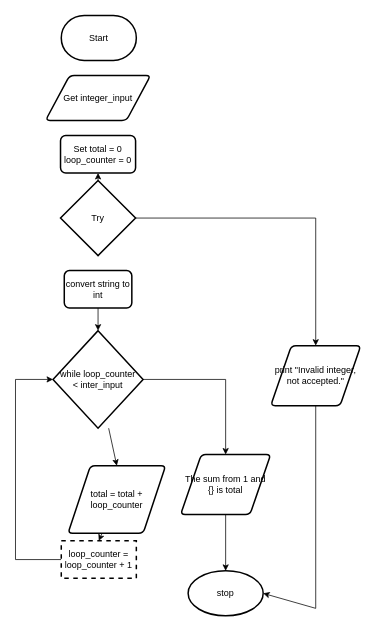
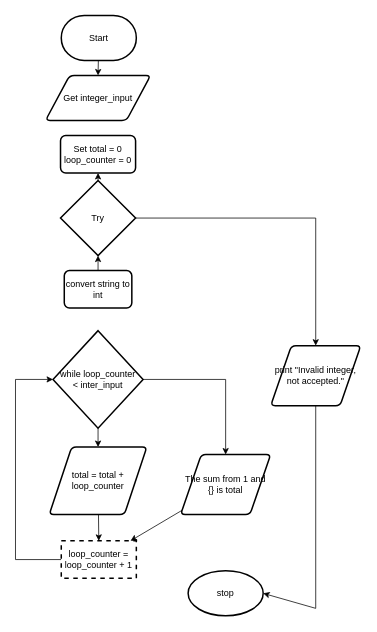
edge "Start" -> "Get integer_input": added
edge "convert string to int" -> "while loop_counter < inter_input": now "convert string to int" -> "Try"
node "total = total + loop_counter": moved (117, 499) -> (98, 480)
edge "The sum from 1 and {} is total" -> "stop": now "The sum from 1 and {} is total" -> "loop_counter = loop_counter + 1"
